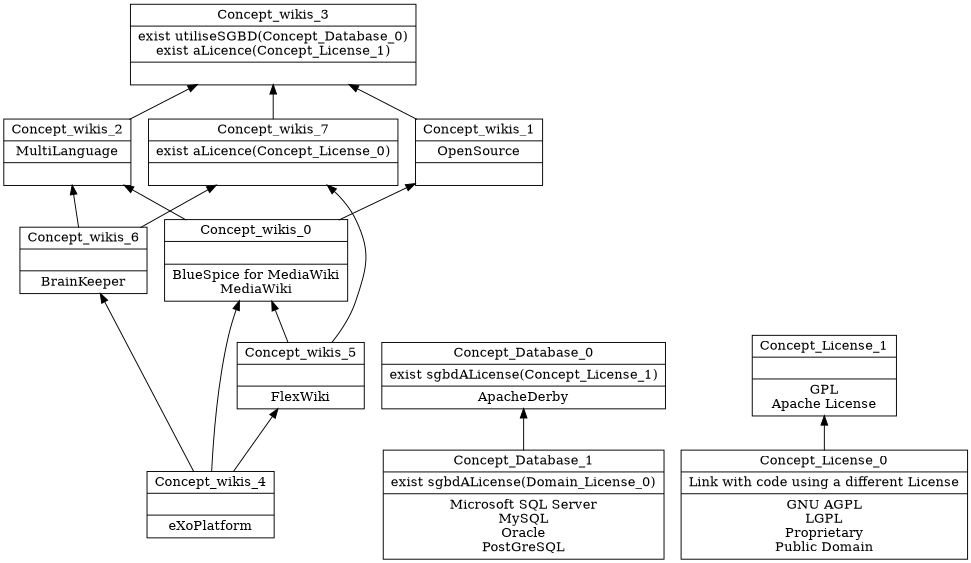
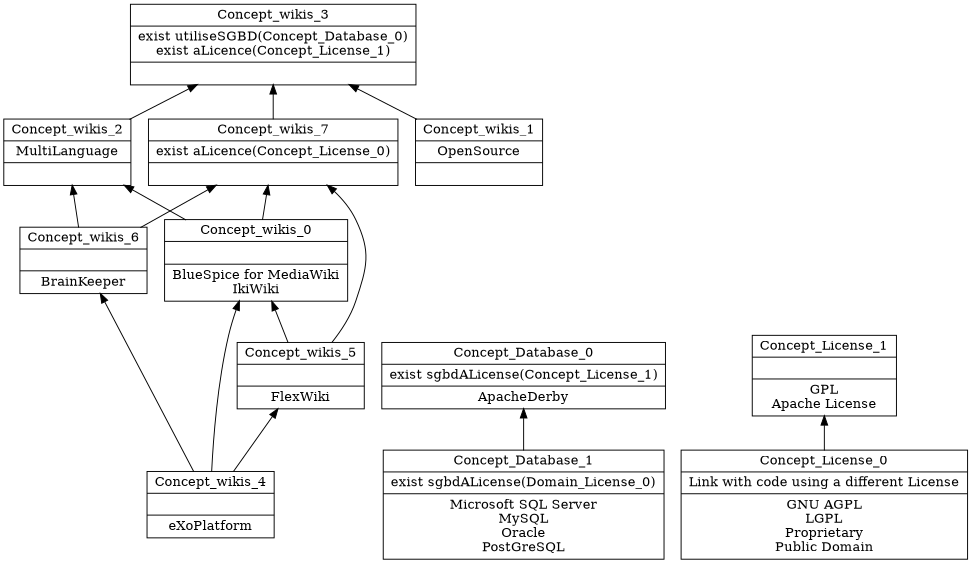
edge "Concept_wikis_0" -> "Concept_wikis_1": now "Concept_wikis_0" -> "Concept_wikis_7"
node "Concept_wikis_0": text "MediaWiki" -> "IkiWiki"
